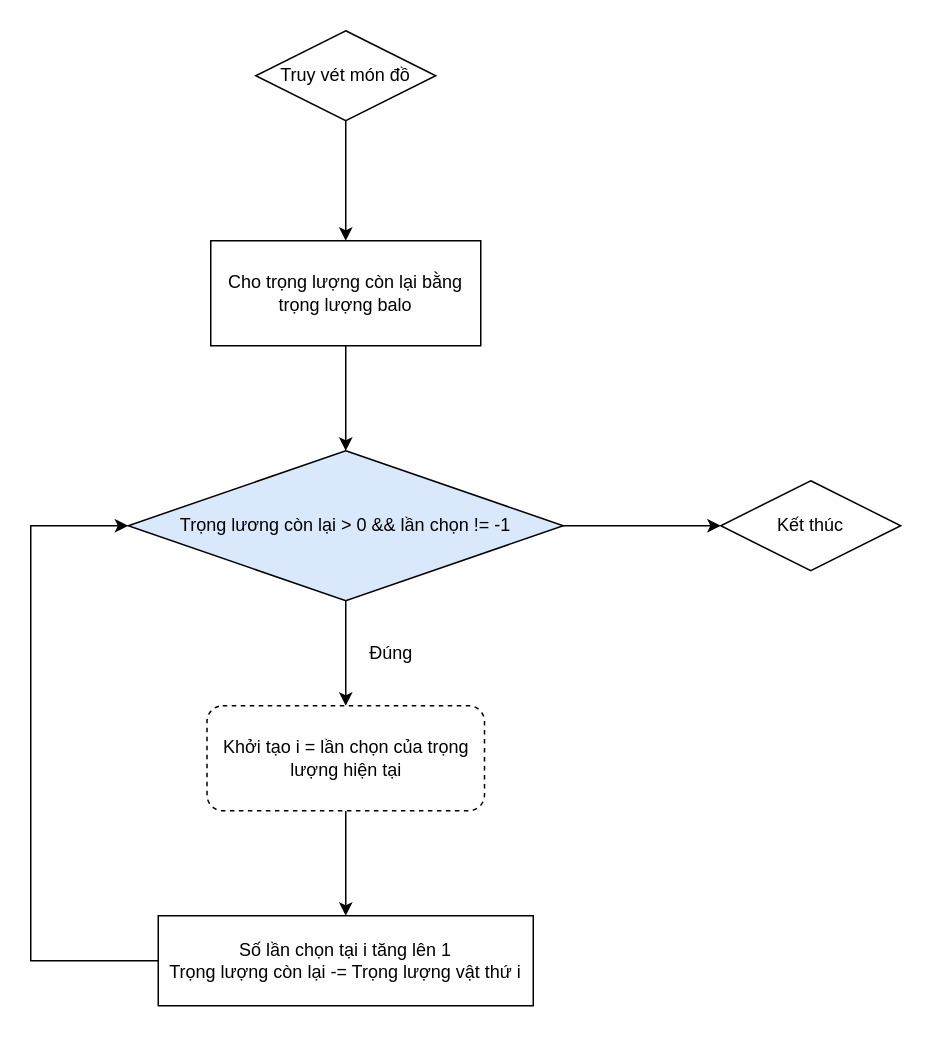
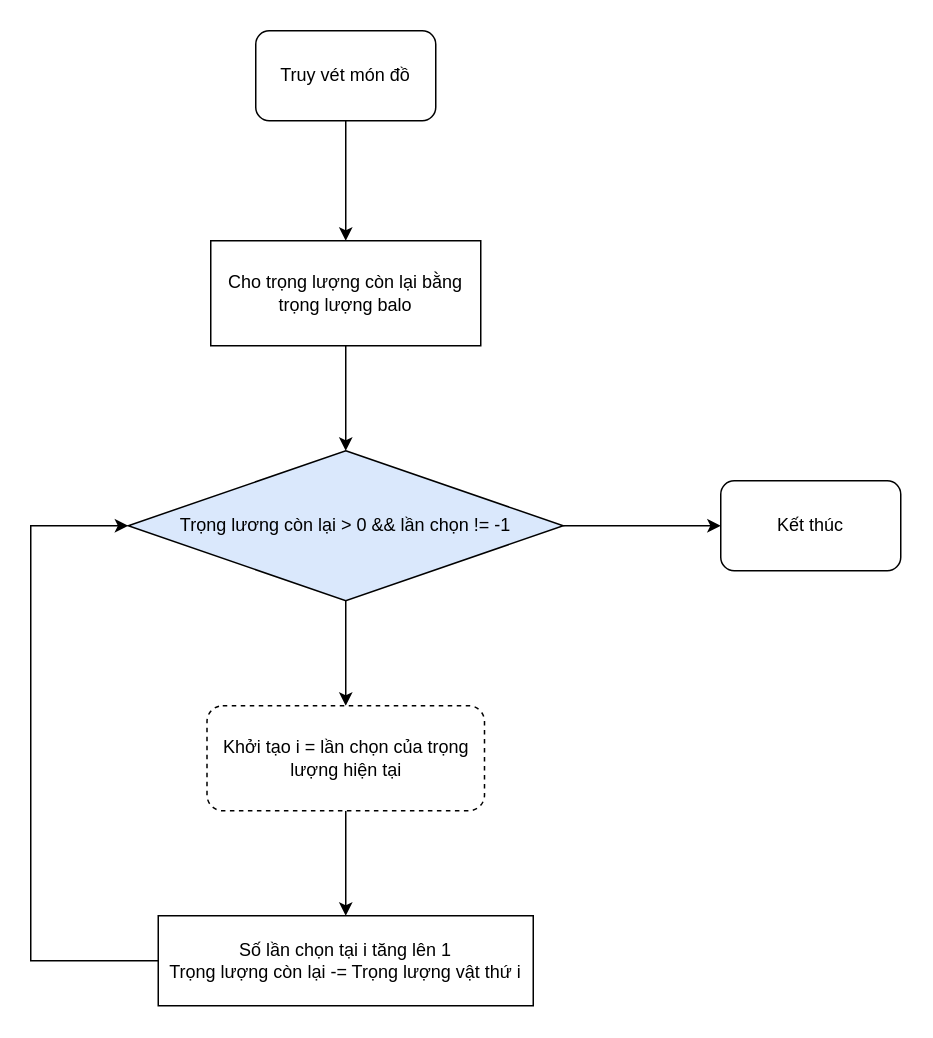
node "Truy vét món đồ": shape diamond -> rounded rectangle
node "Kết thúc": shape diamond -> rounded rectangle
node "Đúng": removed
